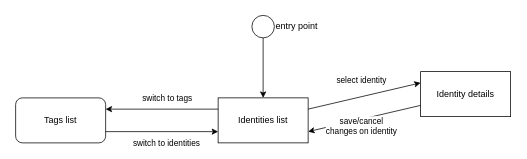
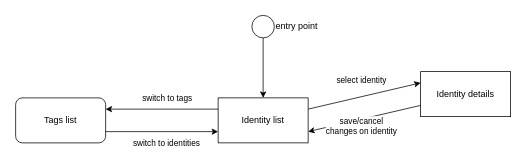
node "Identities list": label "Identities list" -> "Identity list"
